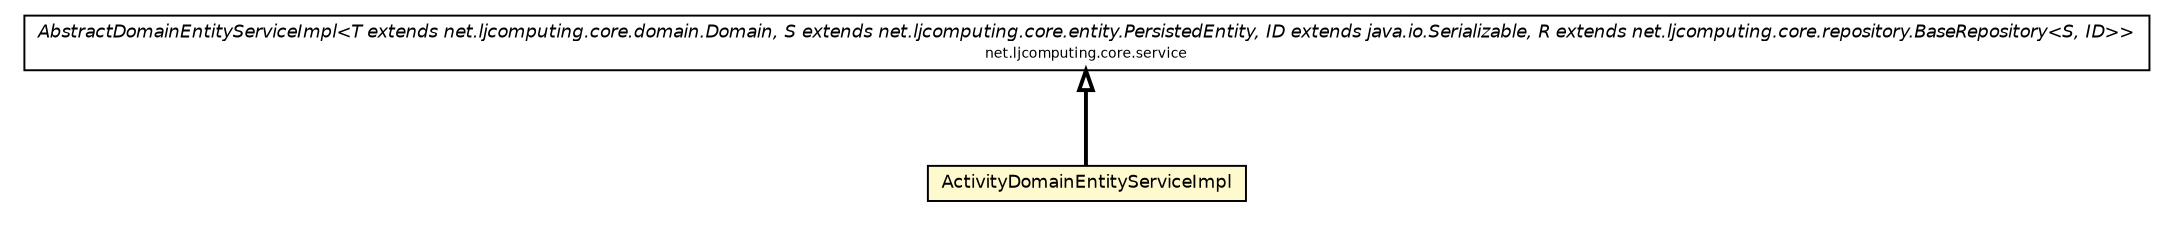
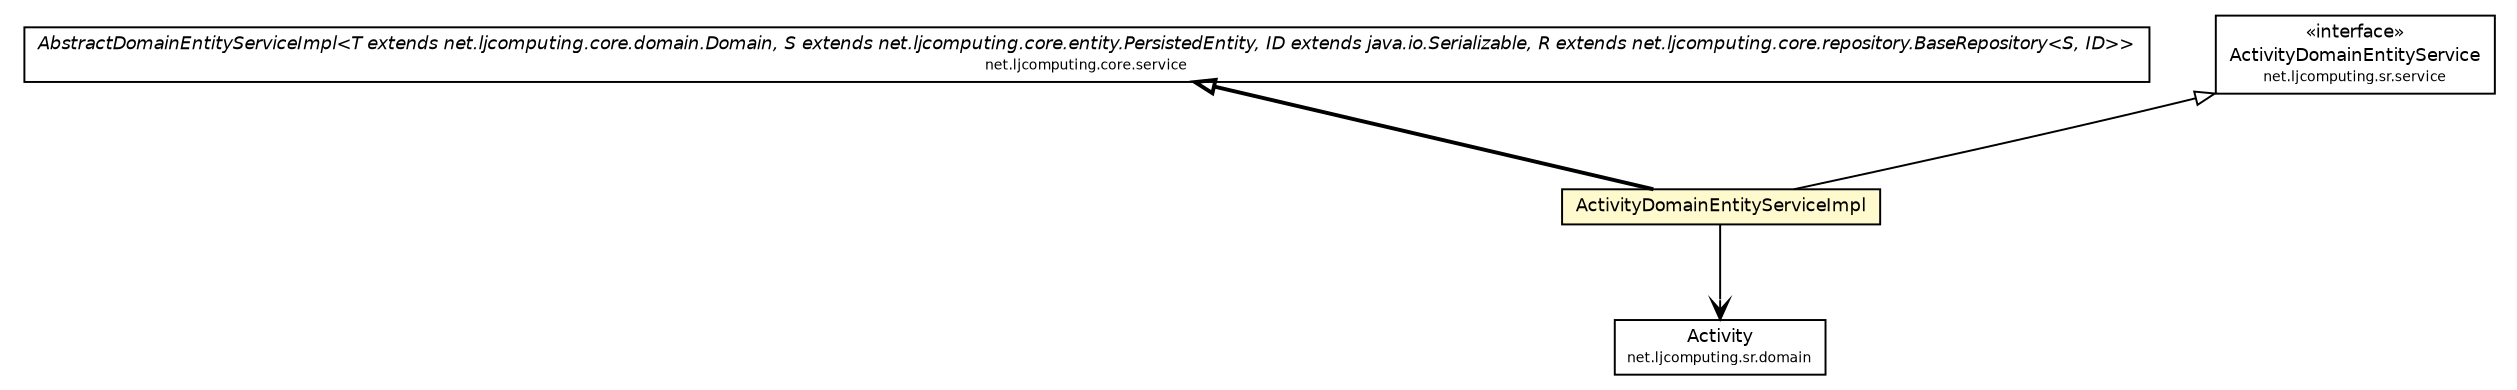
node "ActivityDomainEntityService": added
node "Activity": added
